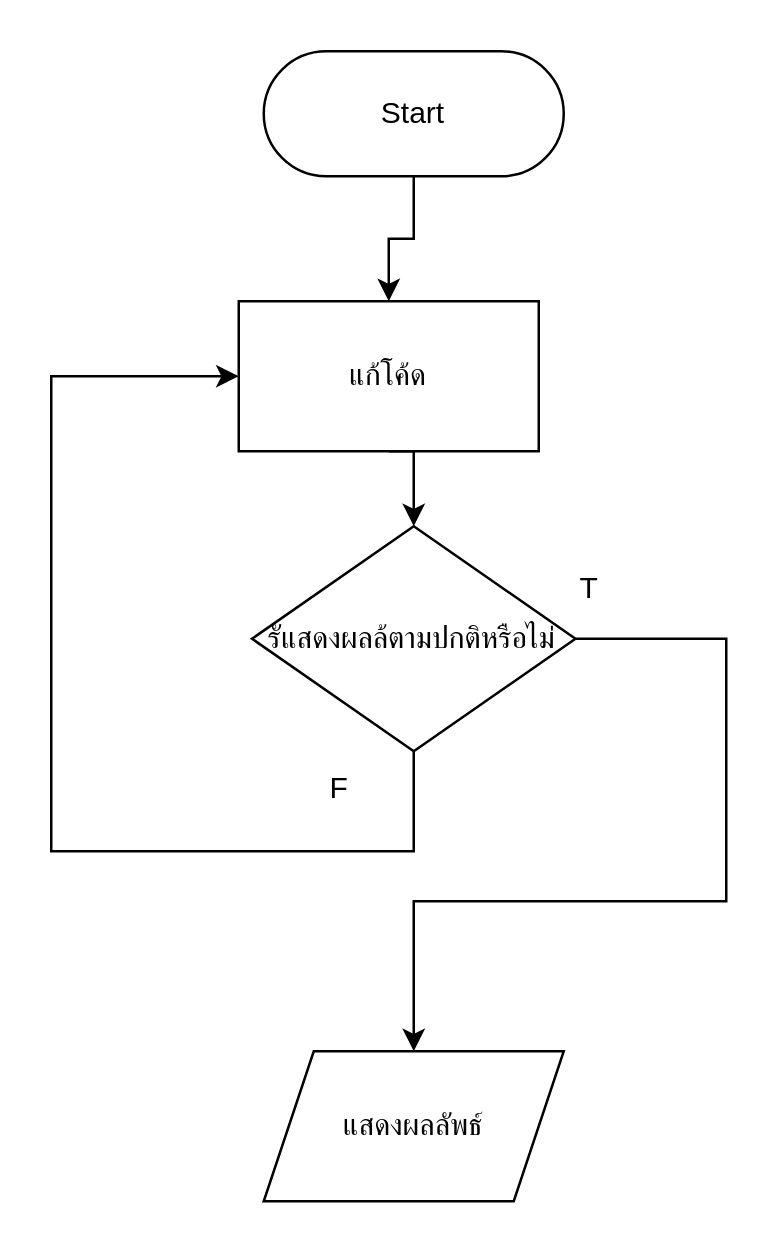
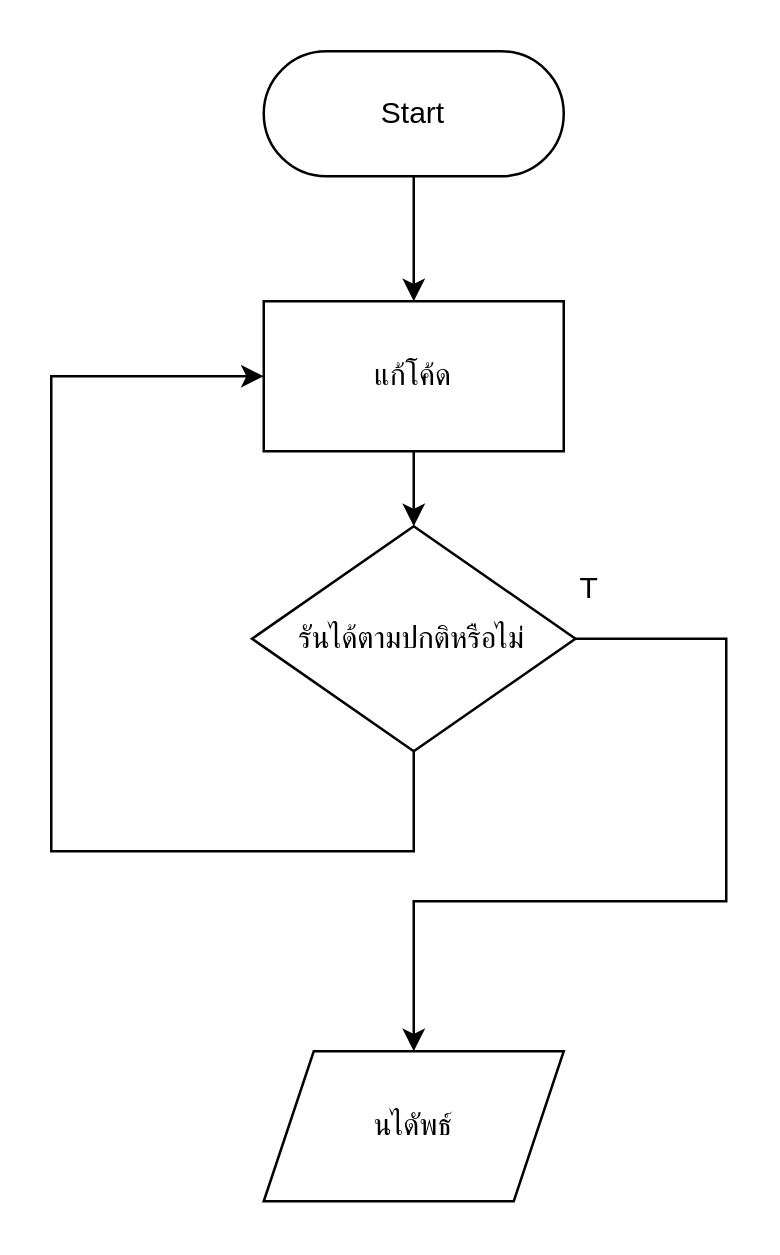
node "แก้โค้ด": moved (389, 376) -> (414, 376)
node "รัแสดงผลล้ตามปกติหรือไม่": label "รัแสดงผลล้ตามปกติหรือไม่" -> "รันได้ตามปกติหรือไม่"
node "F": removed
node "แสดงผลลัพธ์": label "แสดงผลลัพธ์" -> "นไดัพธ์"
